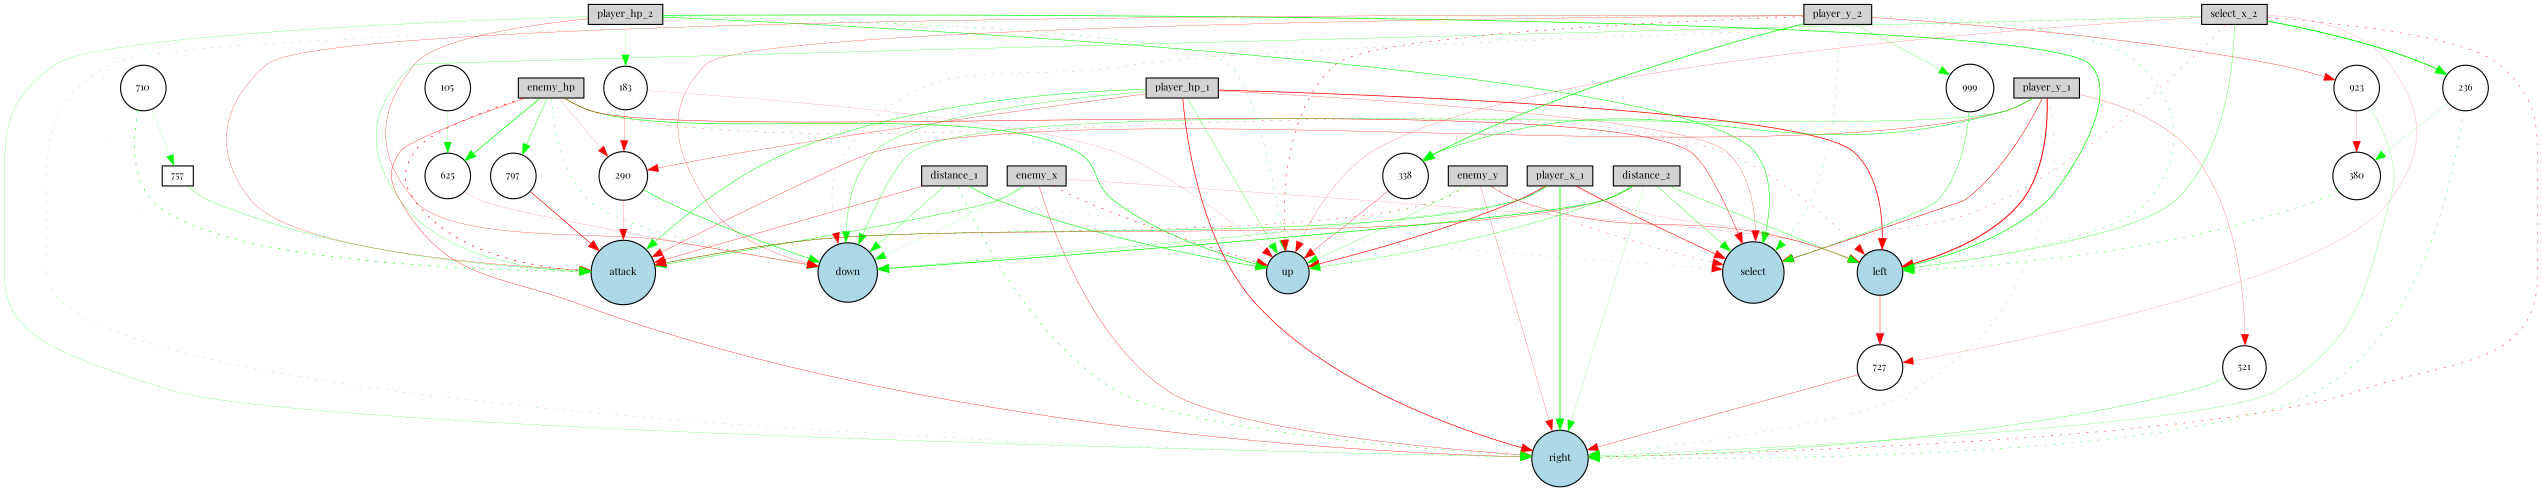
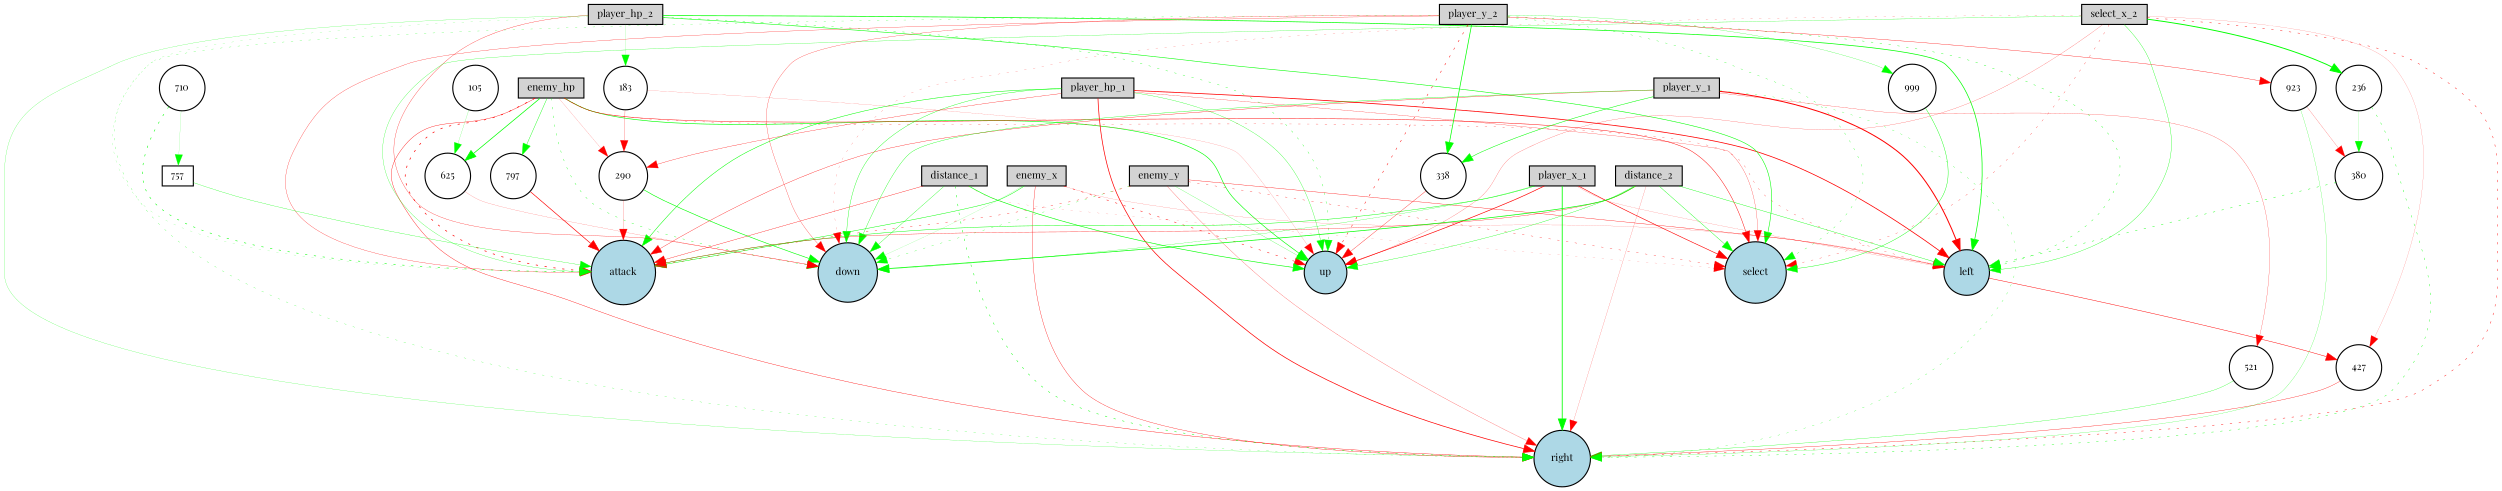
edge "player_y_1" -> "select": removed
edge "distance_2" -> "right": color green -> red
node "727": label "727" -> "427"
